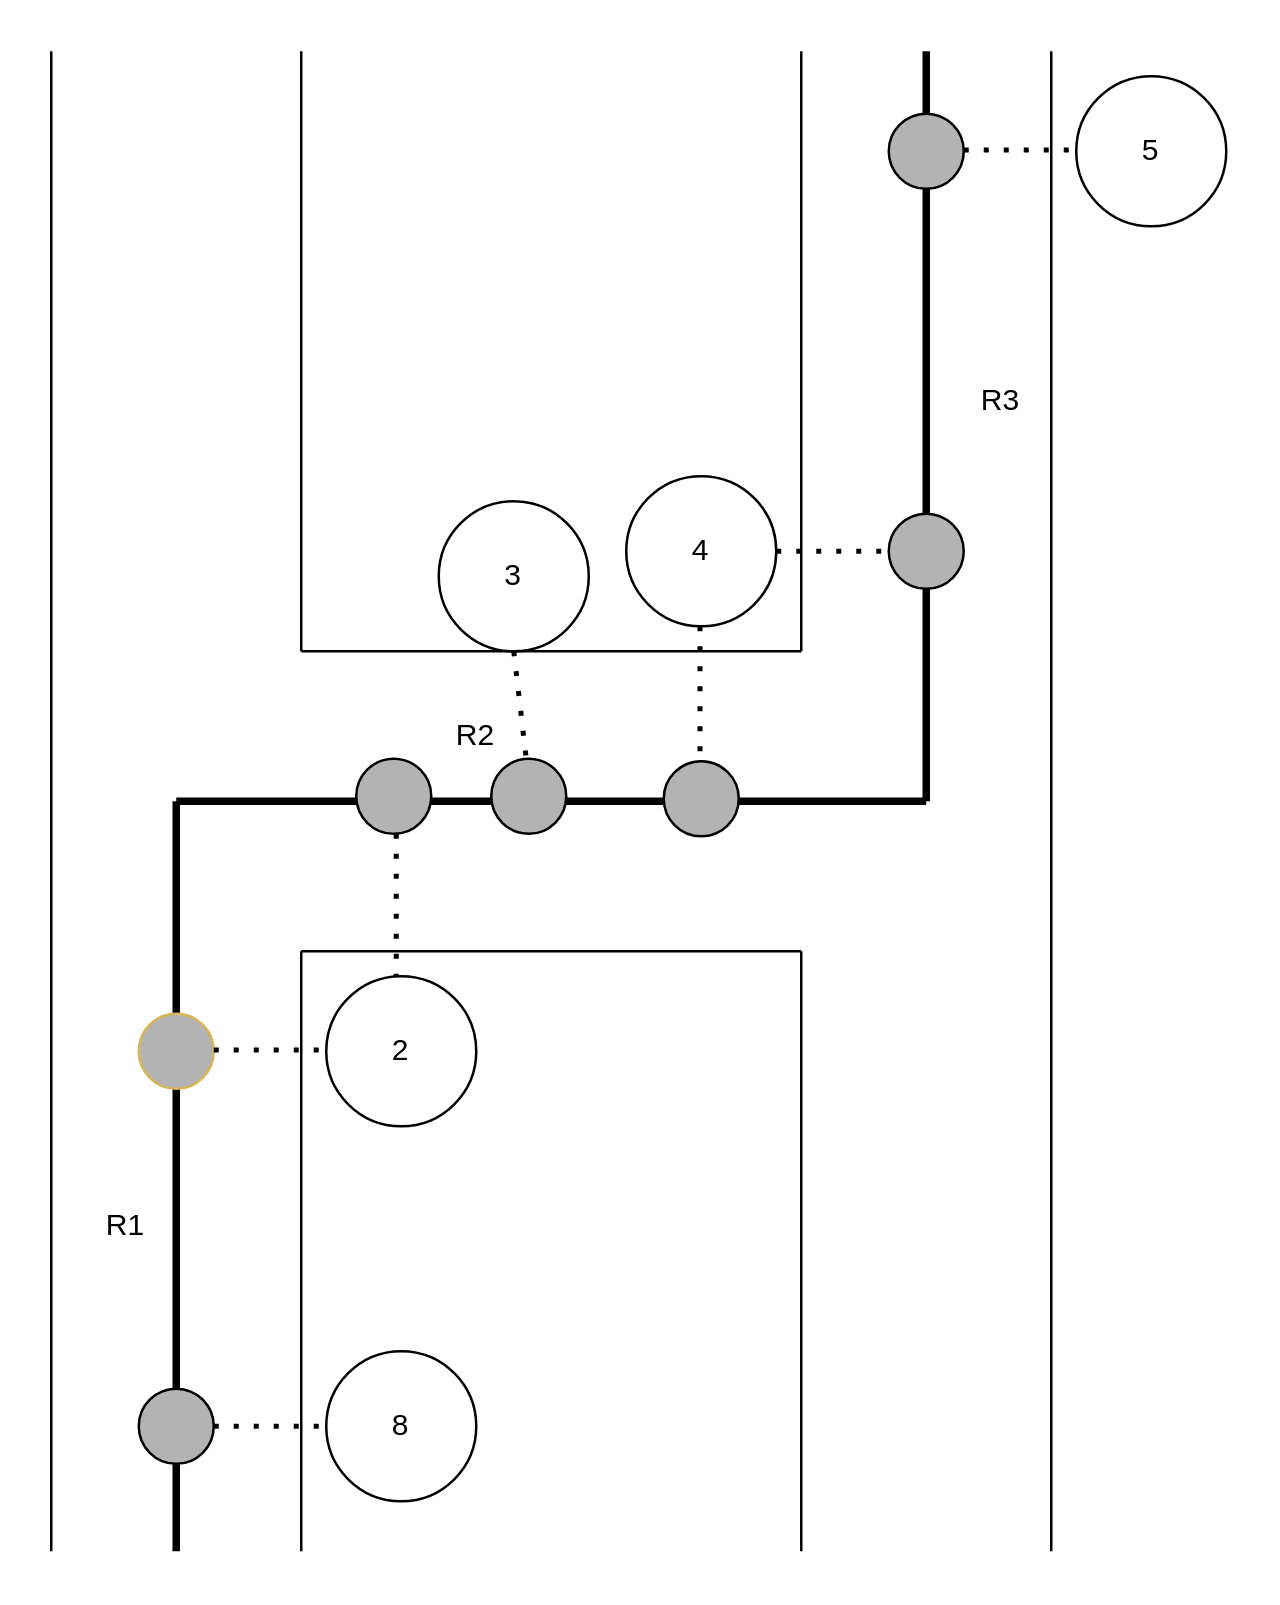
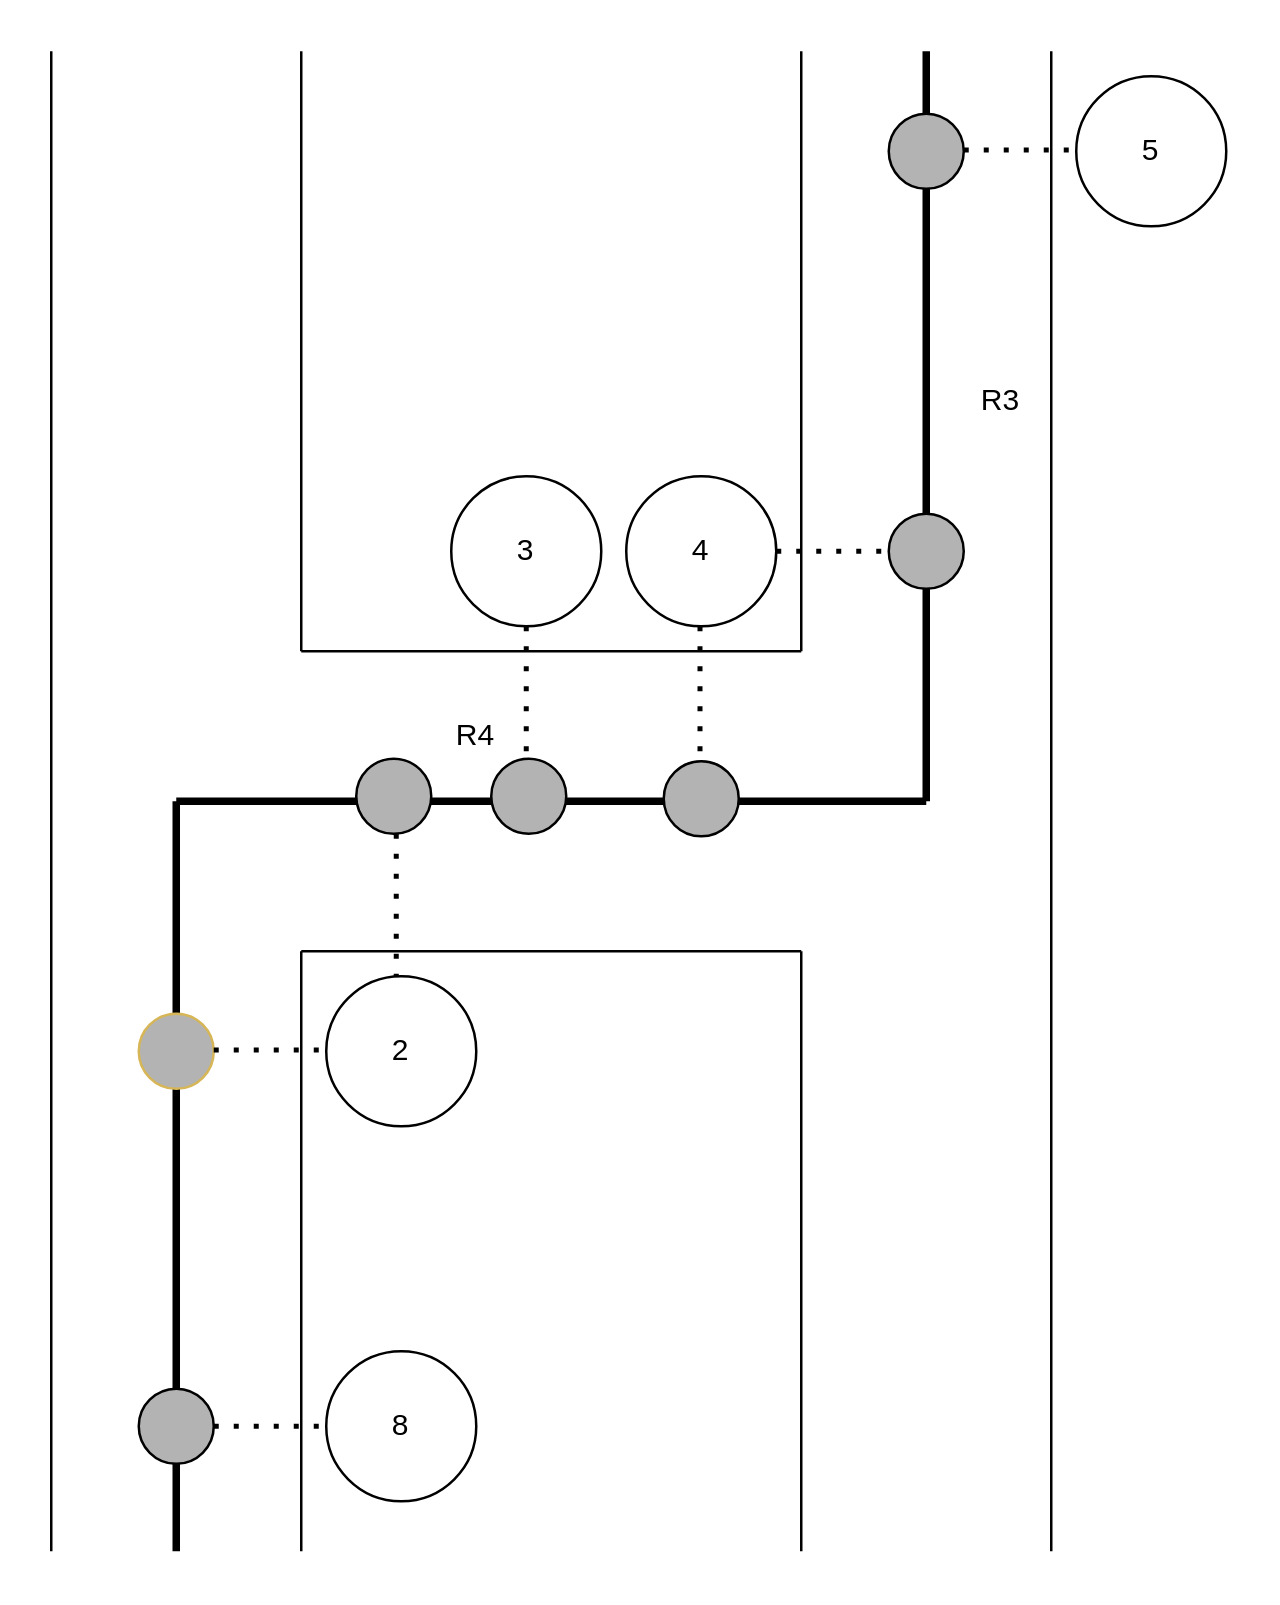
node "3": moved (514, 576) -> (526, 551)
node "R2": label "R2" -> "R4"
node "R1": removed
